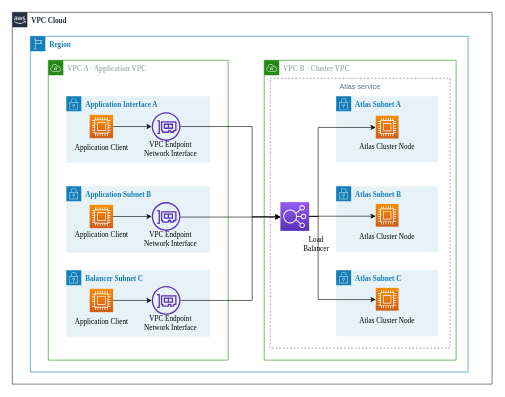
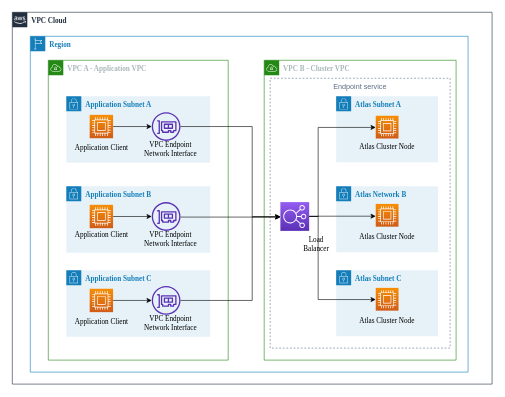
node "Atlas service": label "Atlas service" -> "Endpoint service"
node "Application Interface A": label "Application Interface A" -> "Application Subnet A"
node "Atlas Subnet B": label "Atlas Subnet B" -> "Atlas Network B"
node "Balancer Subnet C": label "Balancer Subnet C" -> "Application Subnet C"
